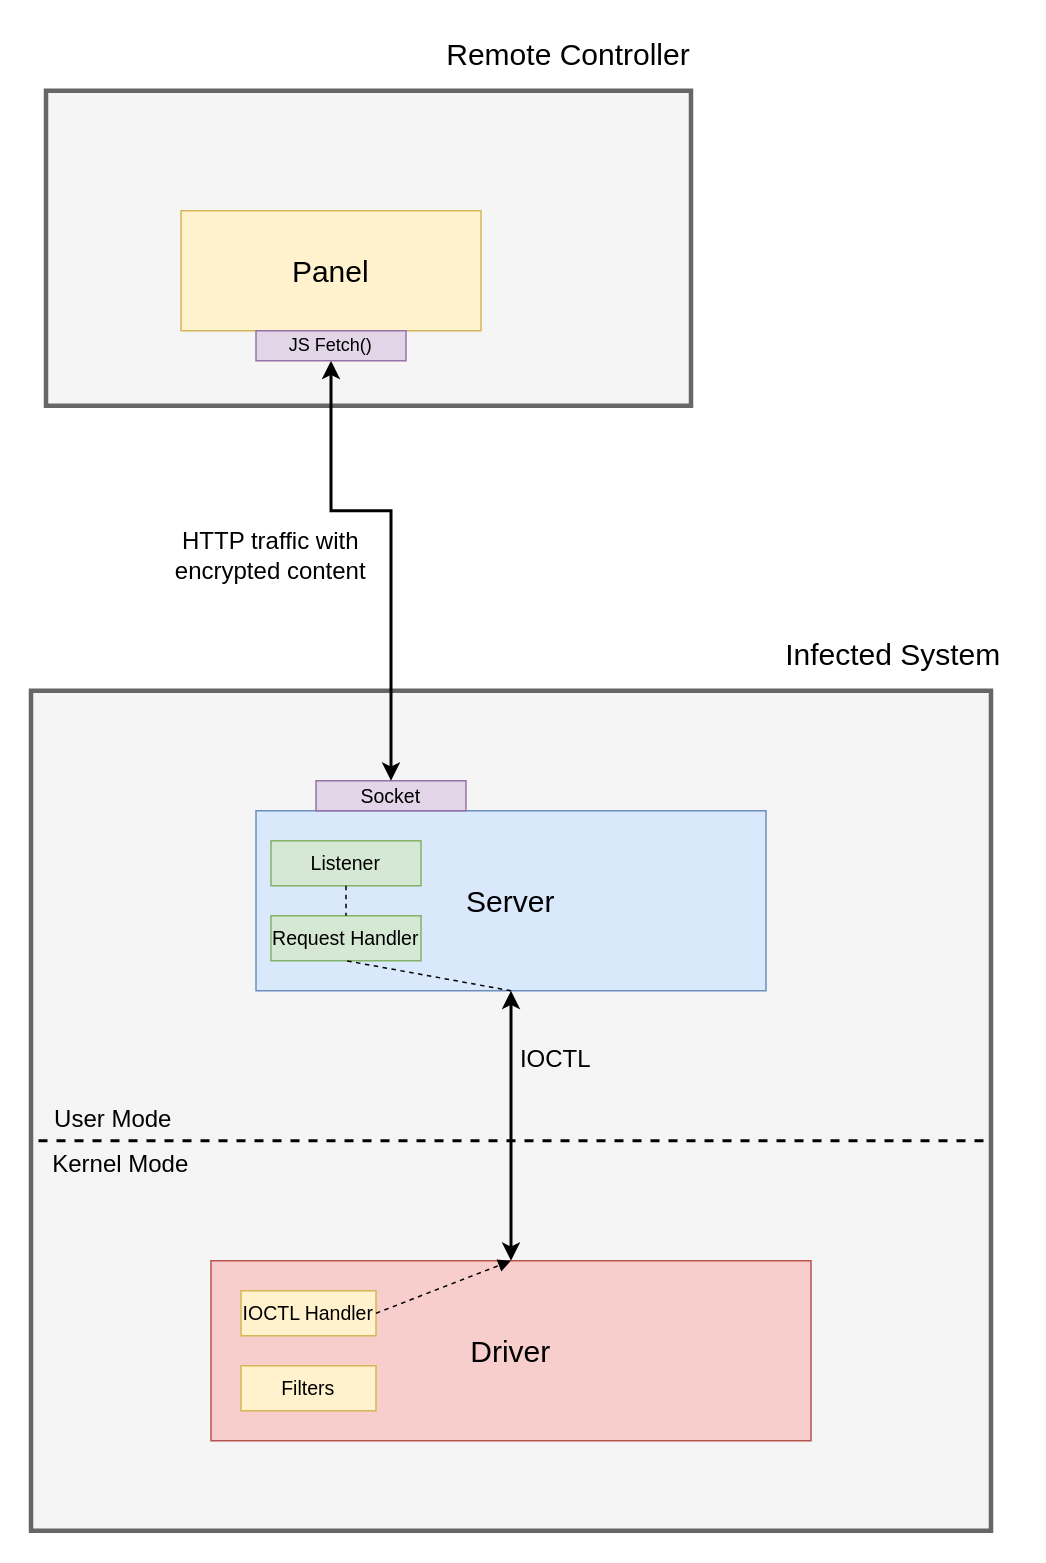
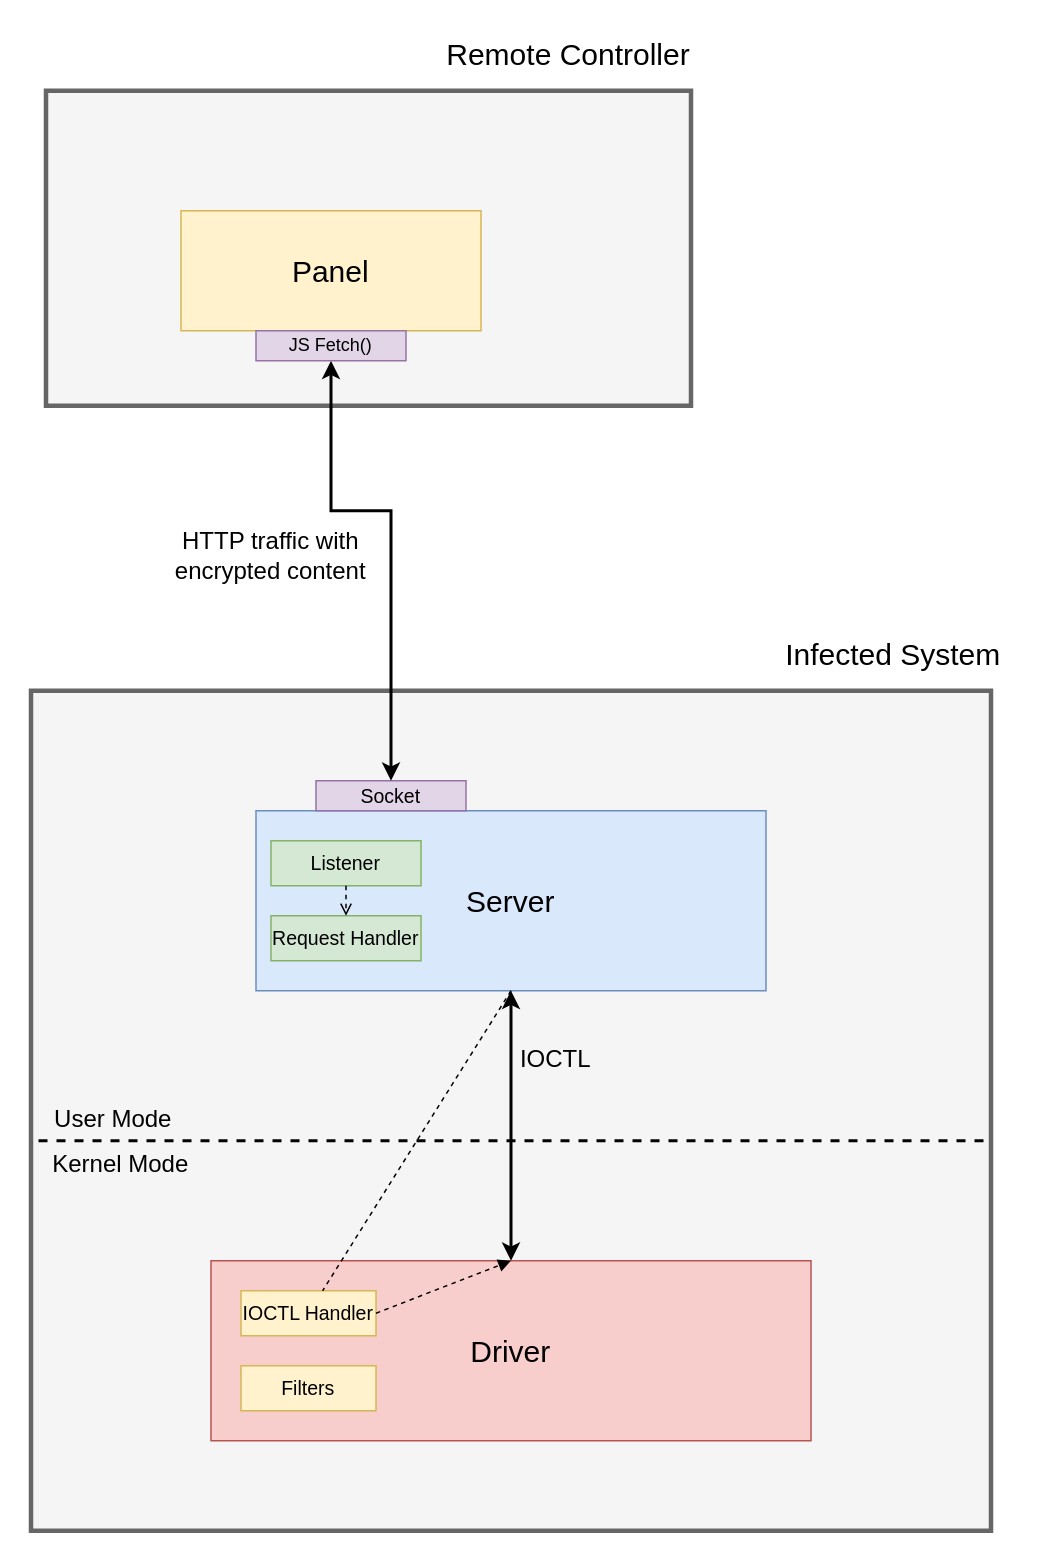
edge "Listener" -- "Request Handler": arrowhead none -> open
edge "Server" -- "Request Handler": now "Server" -- "IOCTL Handler"
